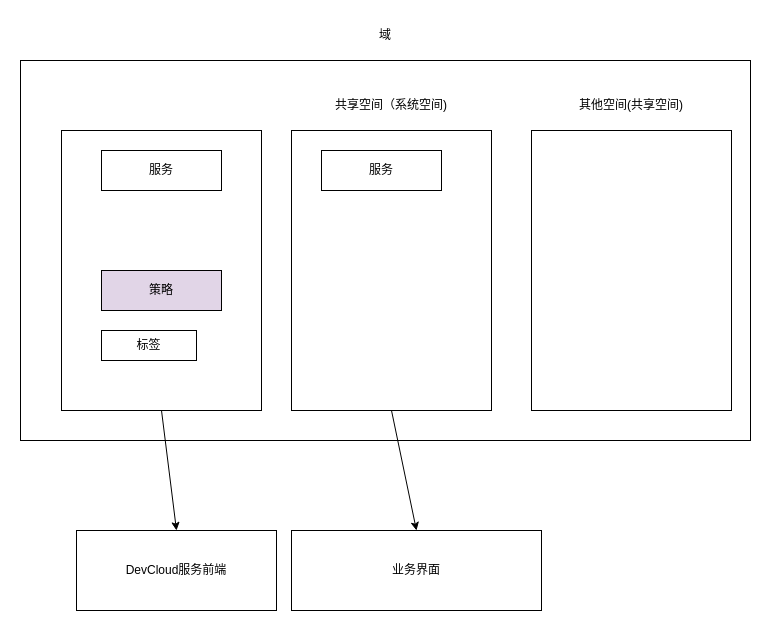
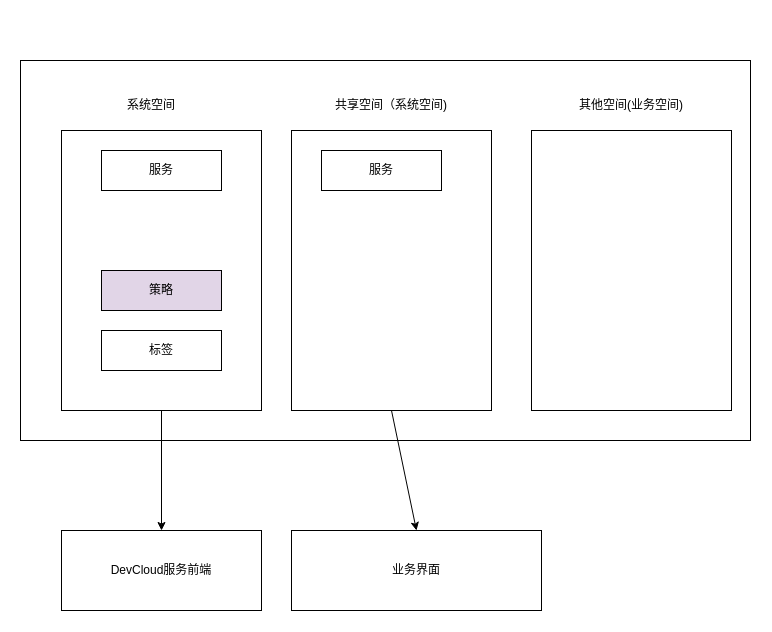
node "域": removed
node "系统空间": added
node "其他空间(共享空间)": label "其他空间(共享空间)" -> "其他空间(业务空间)"
node "标签": size 95x30 -> 120x40
node "DevCloud服务前端": moved (177, 571) -> (162, 571)
